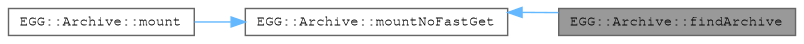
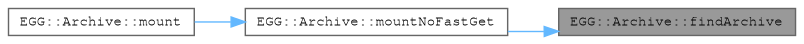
edge "EGG::Archive::findArchive" -> "EGG::Archive::mountNoFastGet": reversed
